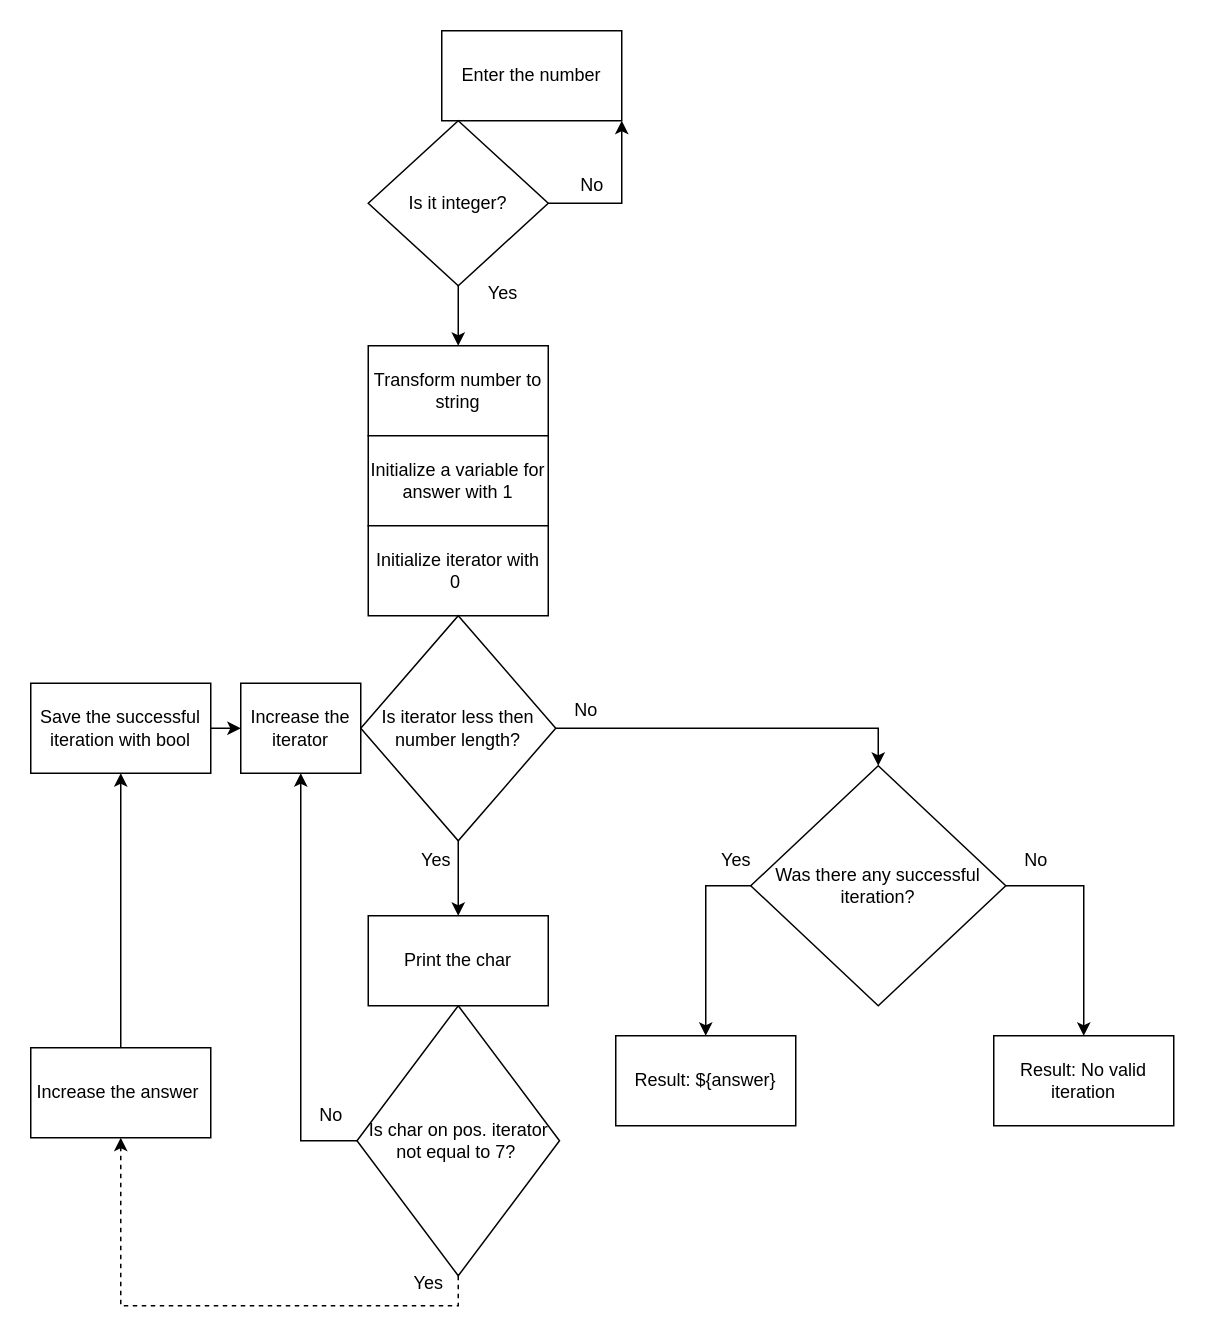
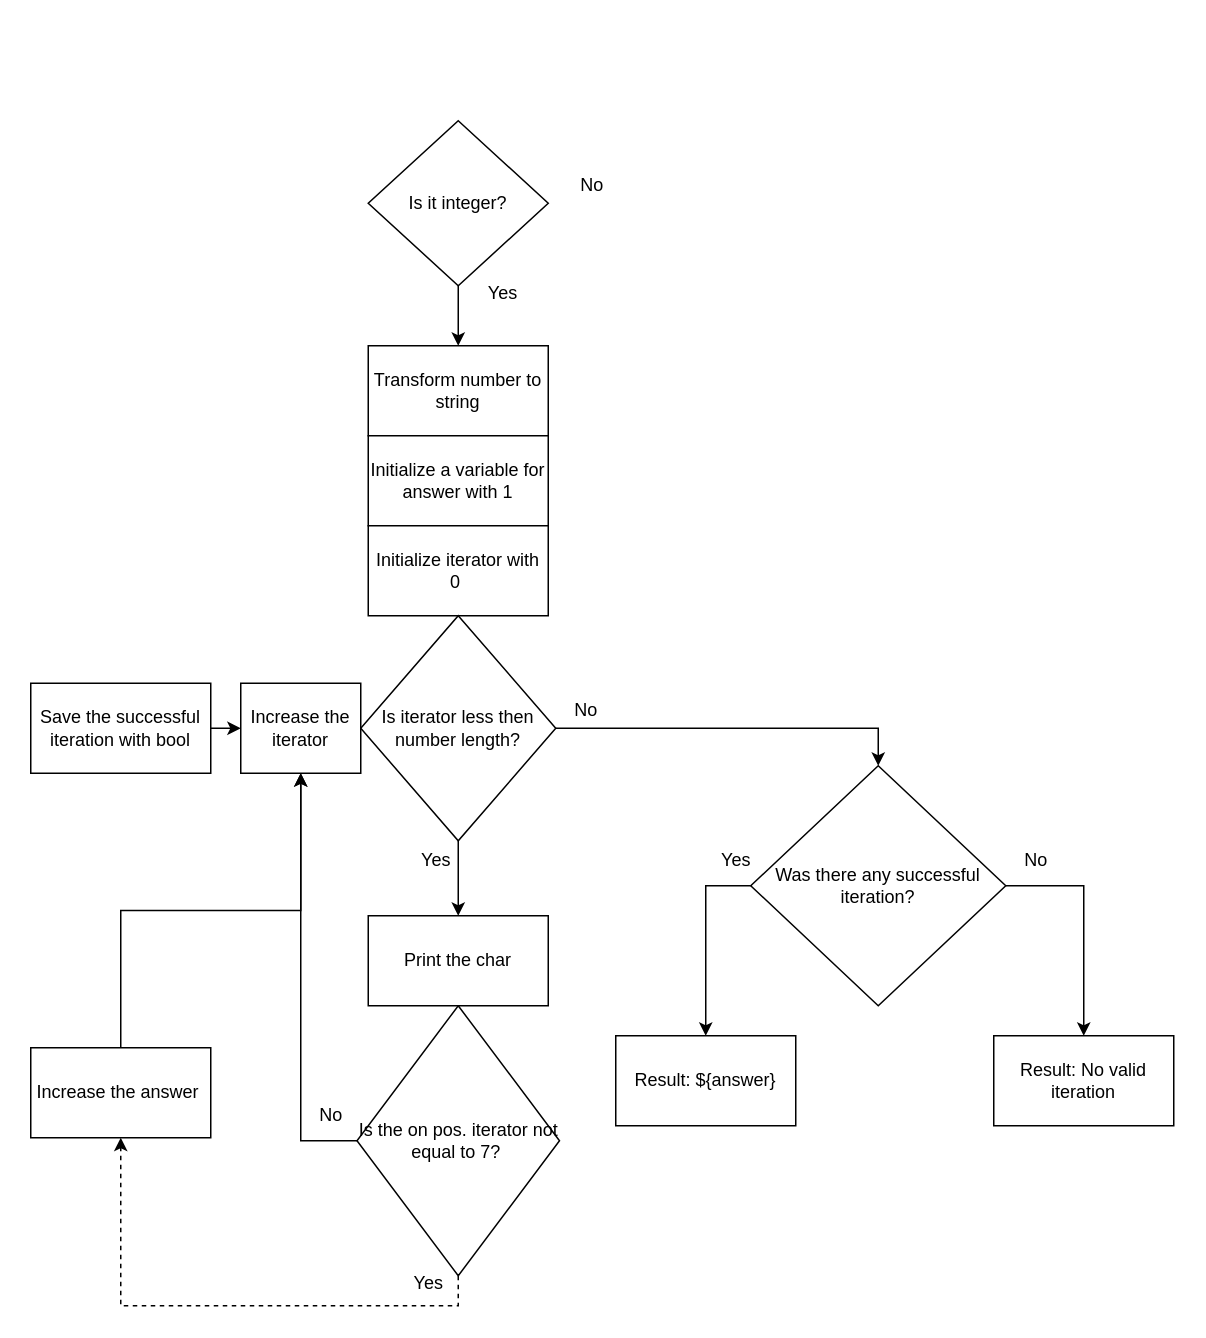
node "Enter the number": removed
edge "Is it integer?" -> "Enter the number": removed
edge "Increase the answer" -> "Save the successful iteration with bool": now "Increase the answer" -> "Increase the iterator"
node "Is char on pos. iterator not equal to 7?": label "Is char on pos. iterator not equal to 7?" -> "Is the on pos. iterator not equal to 7?"
